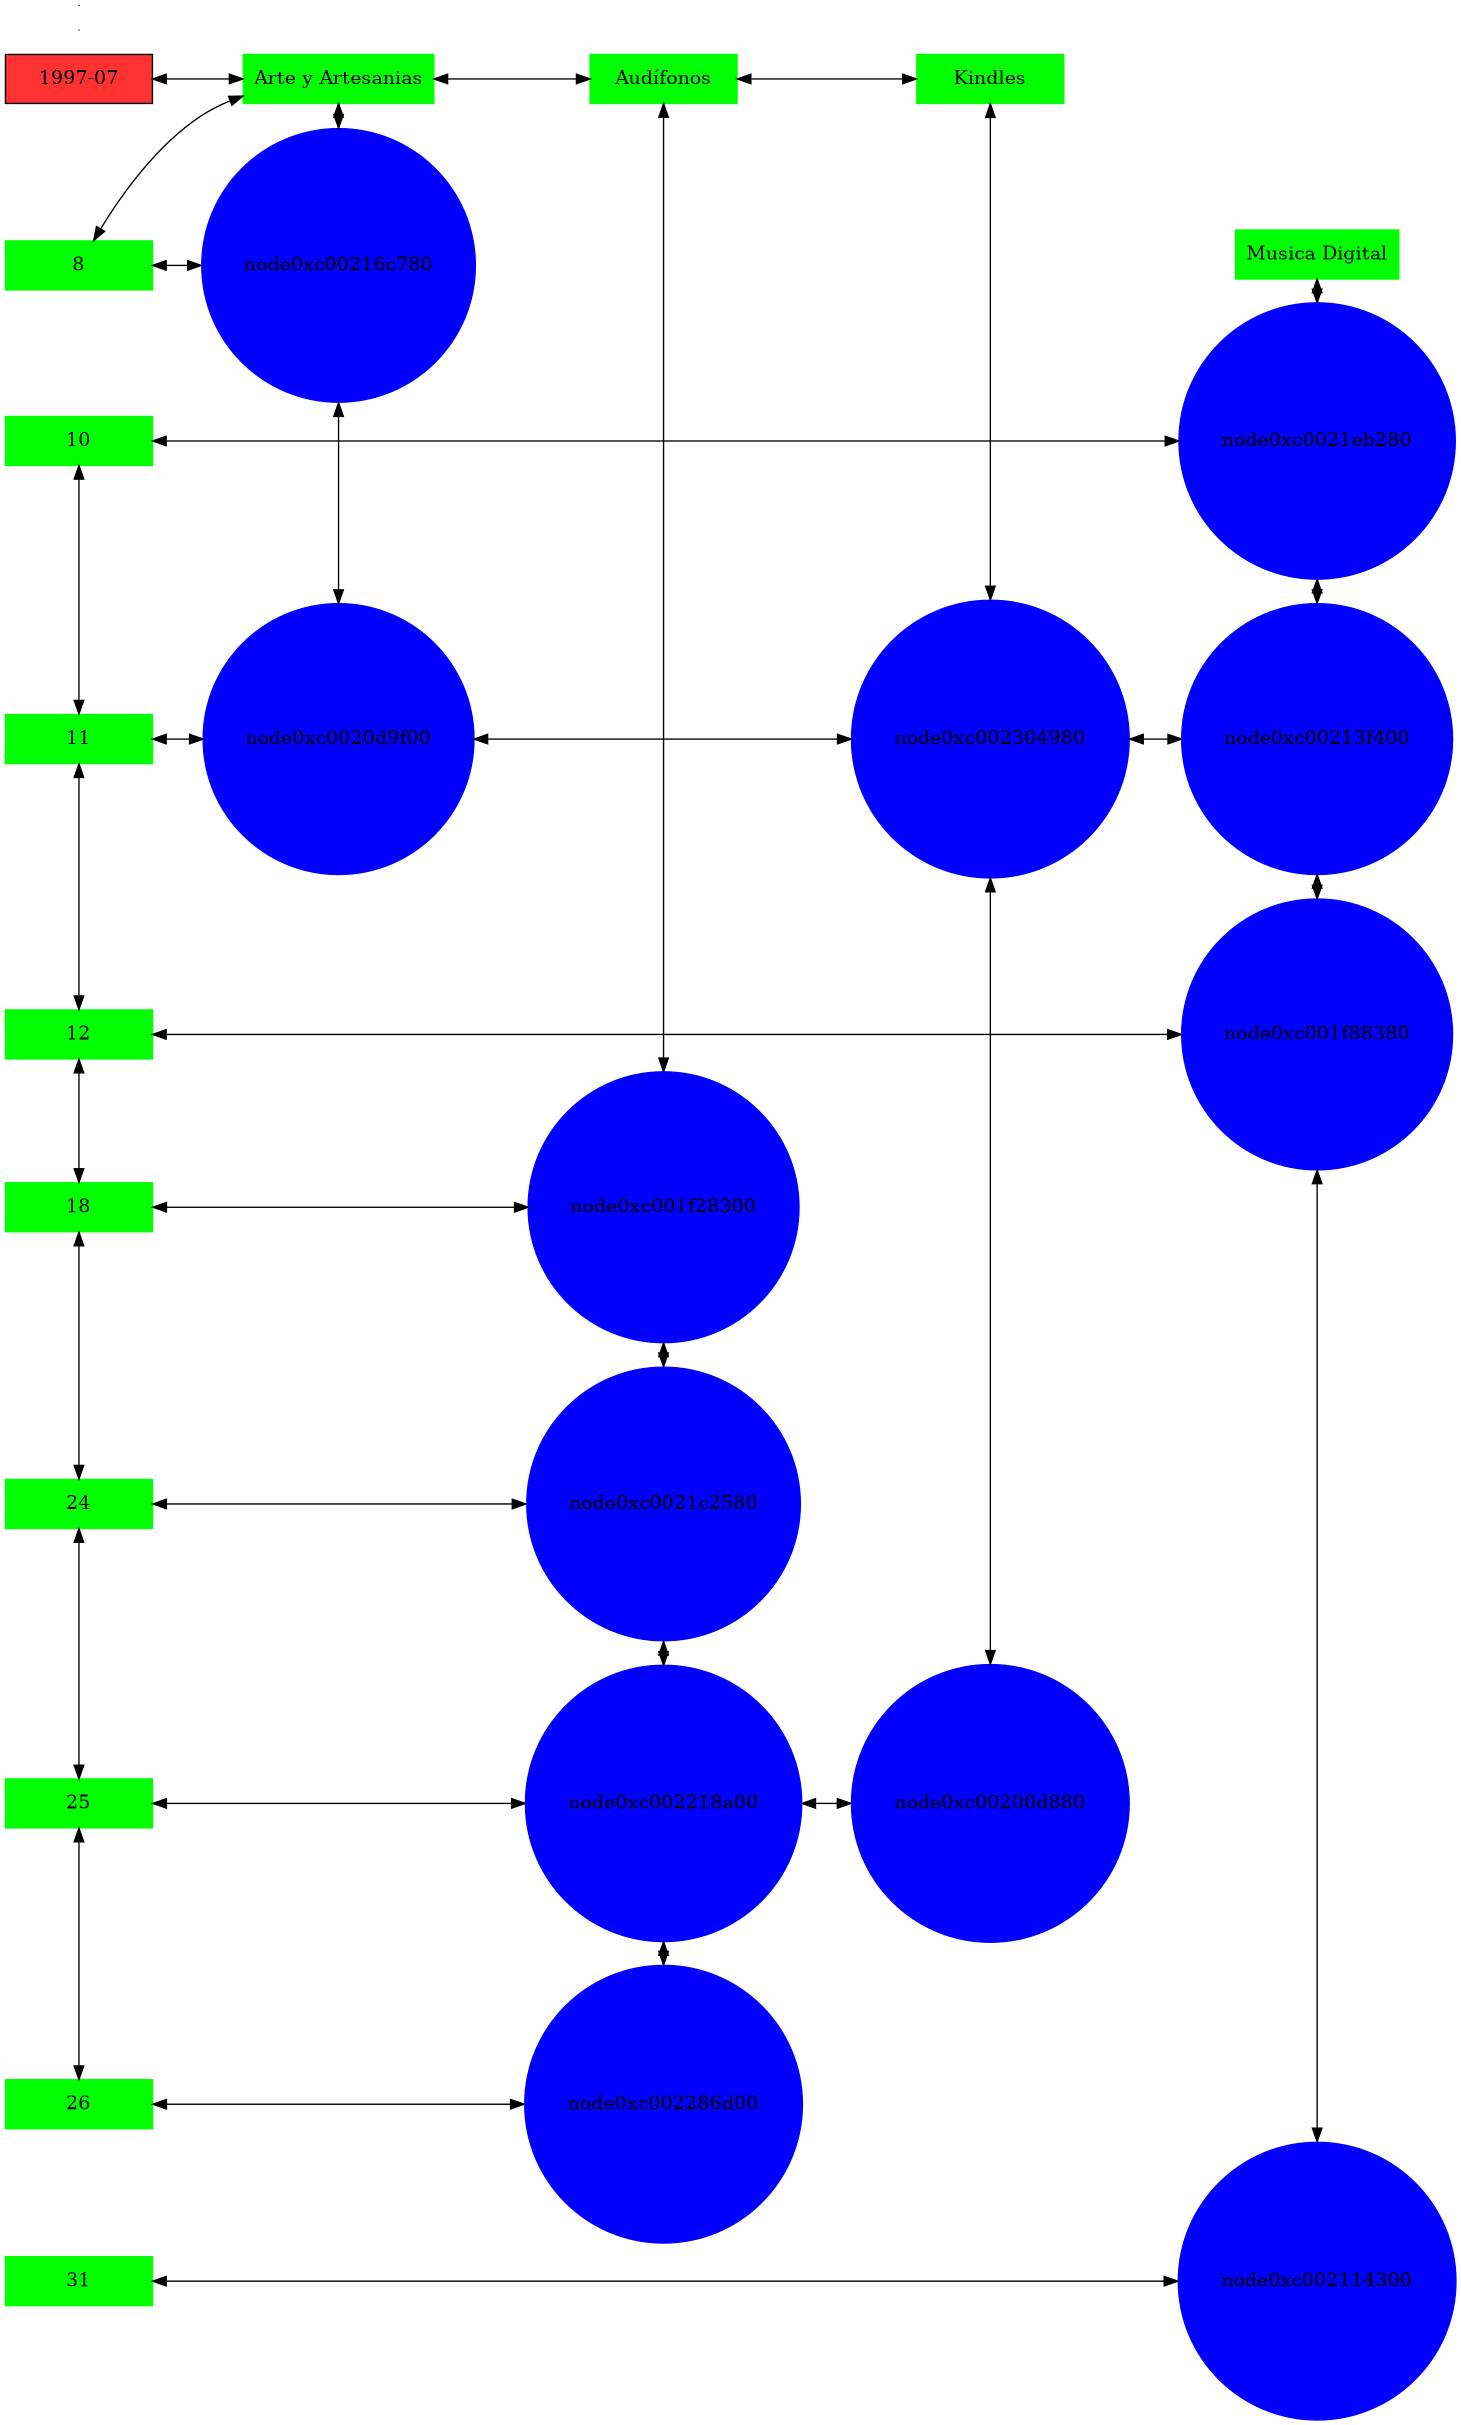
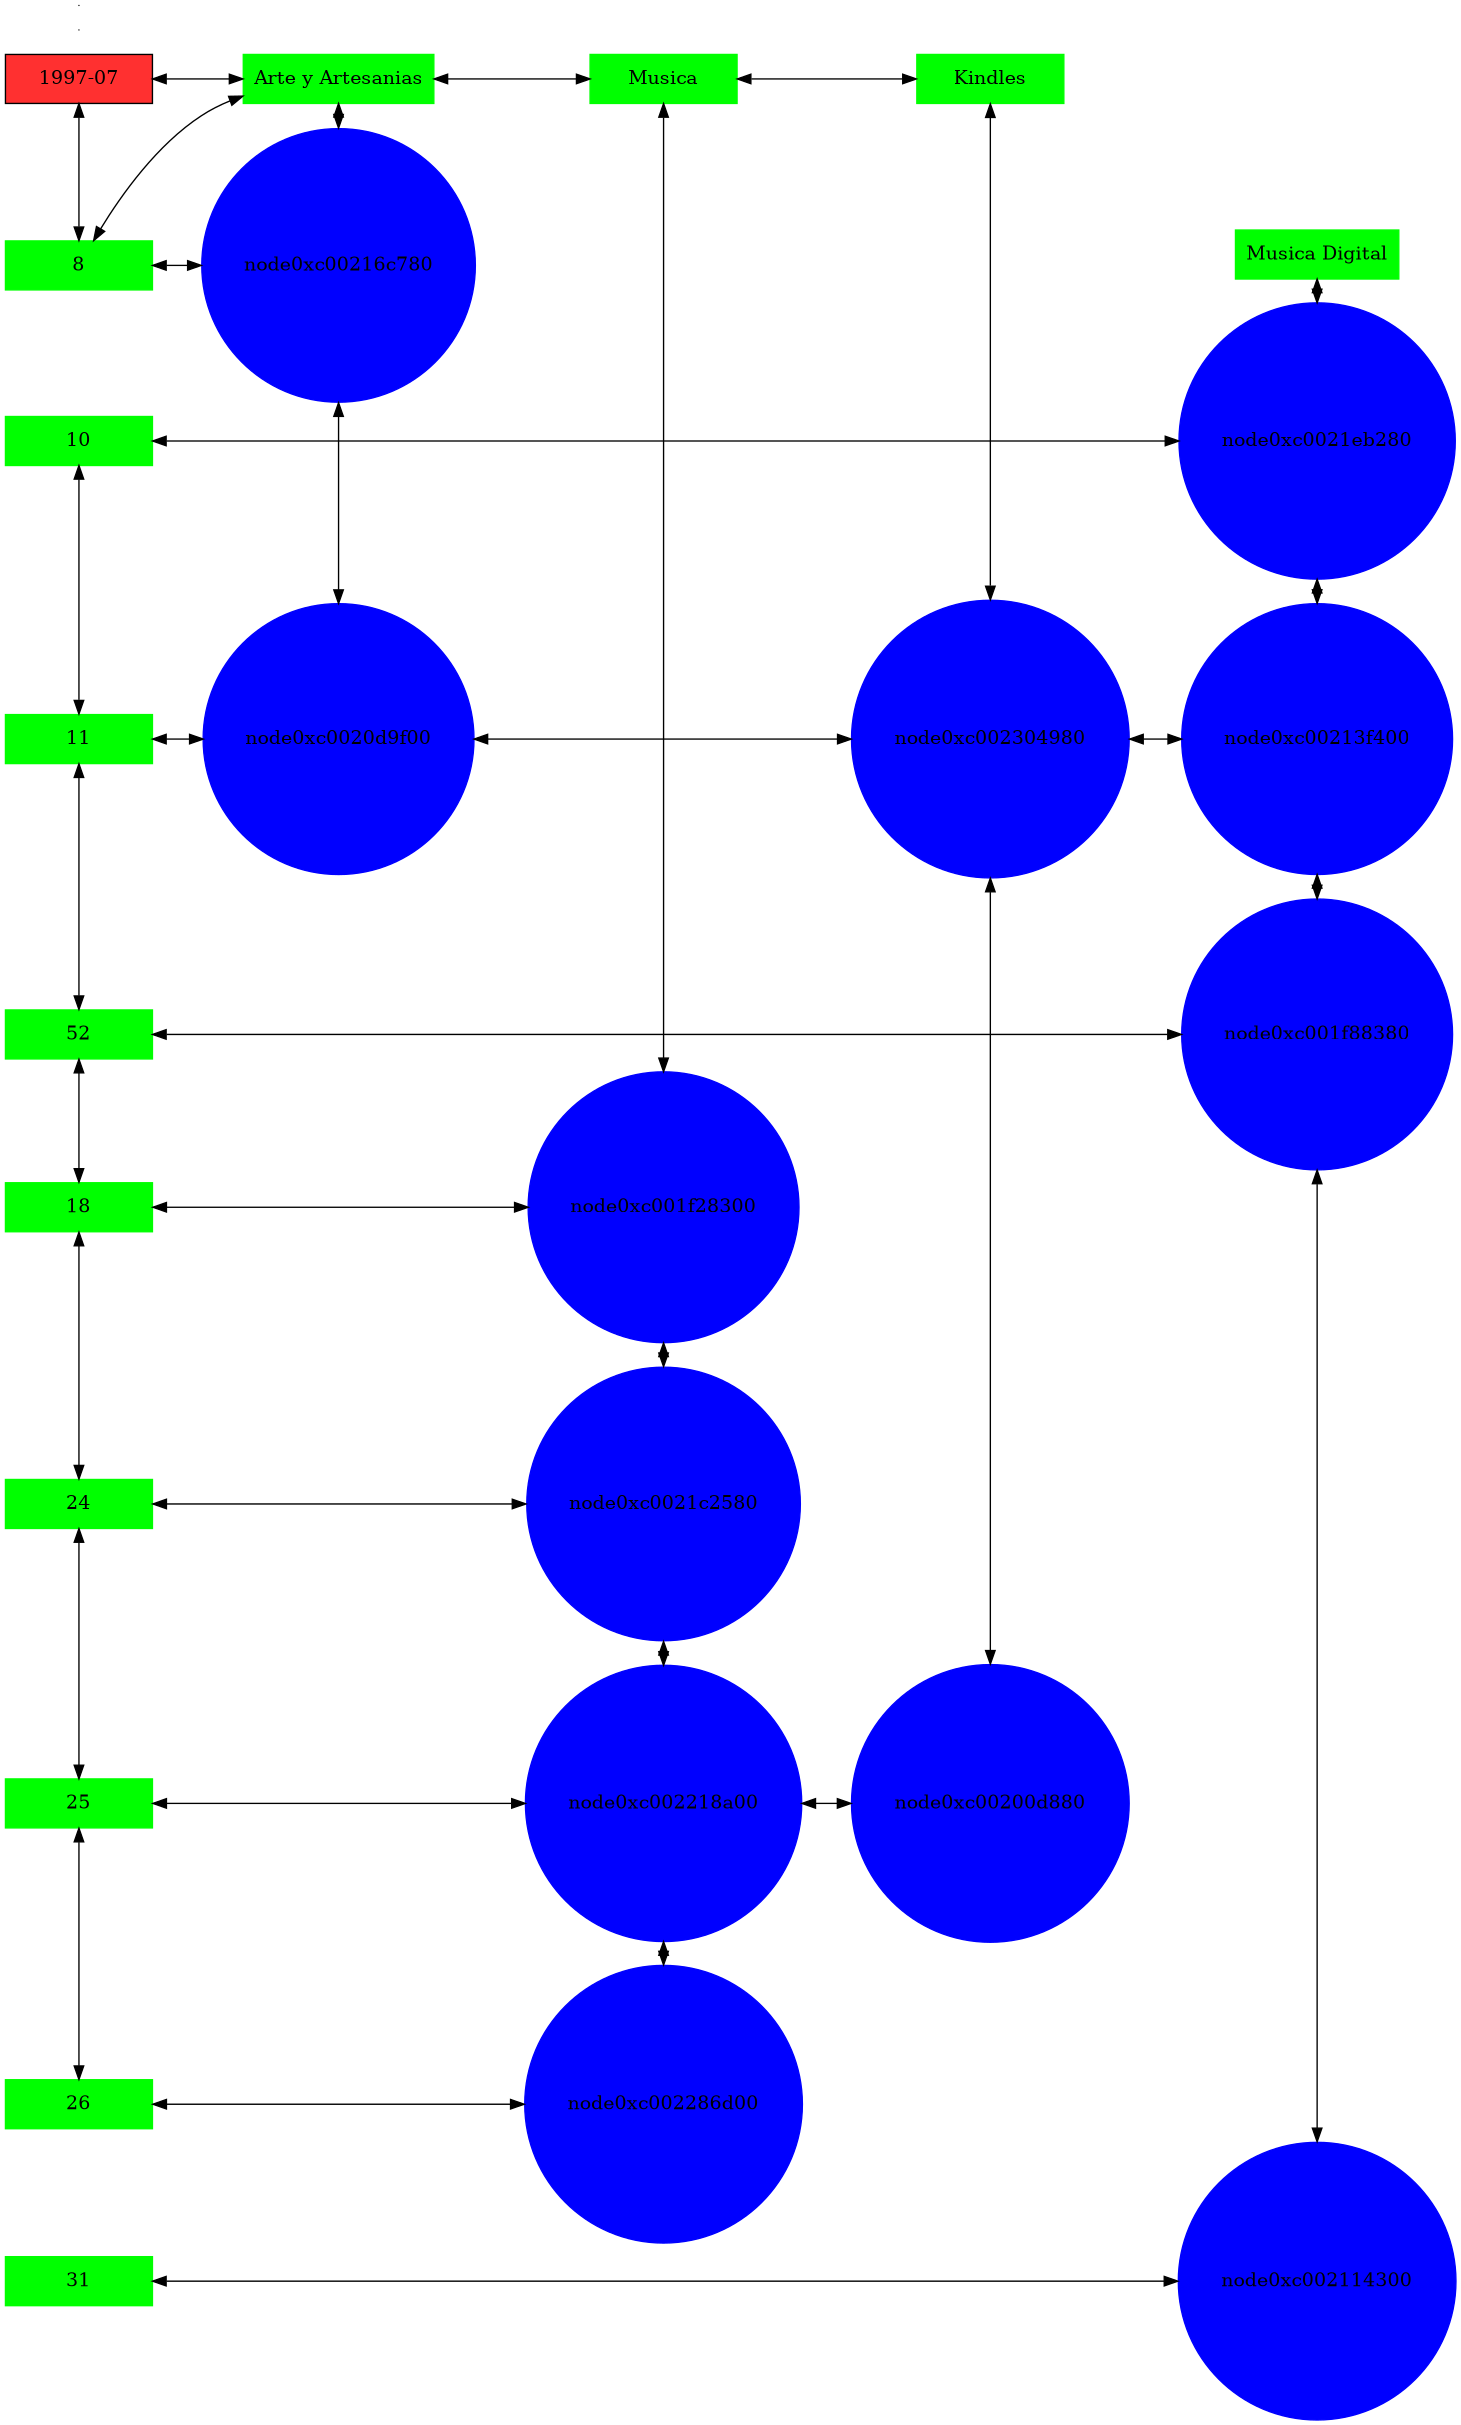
node "Audífonos": label "Audífonos" -> "Musica"
edge "1997-07" -- "8": added
node "12": label "12" -> "52"
